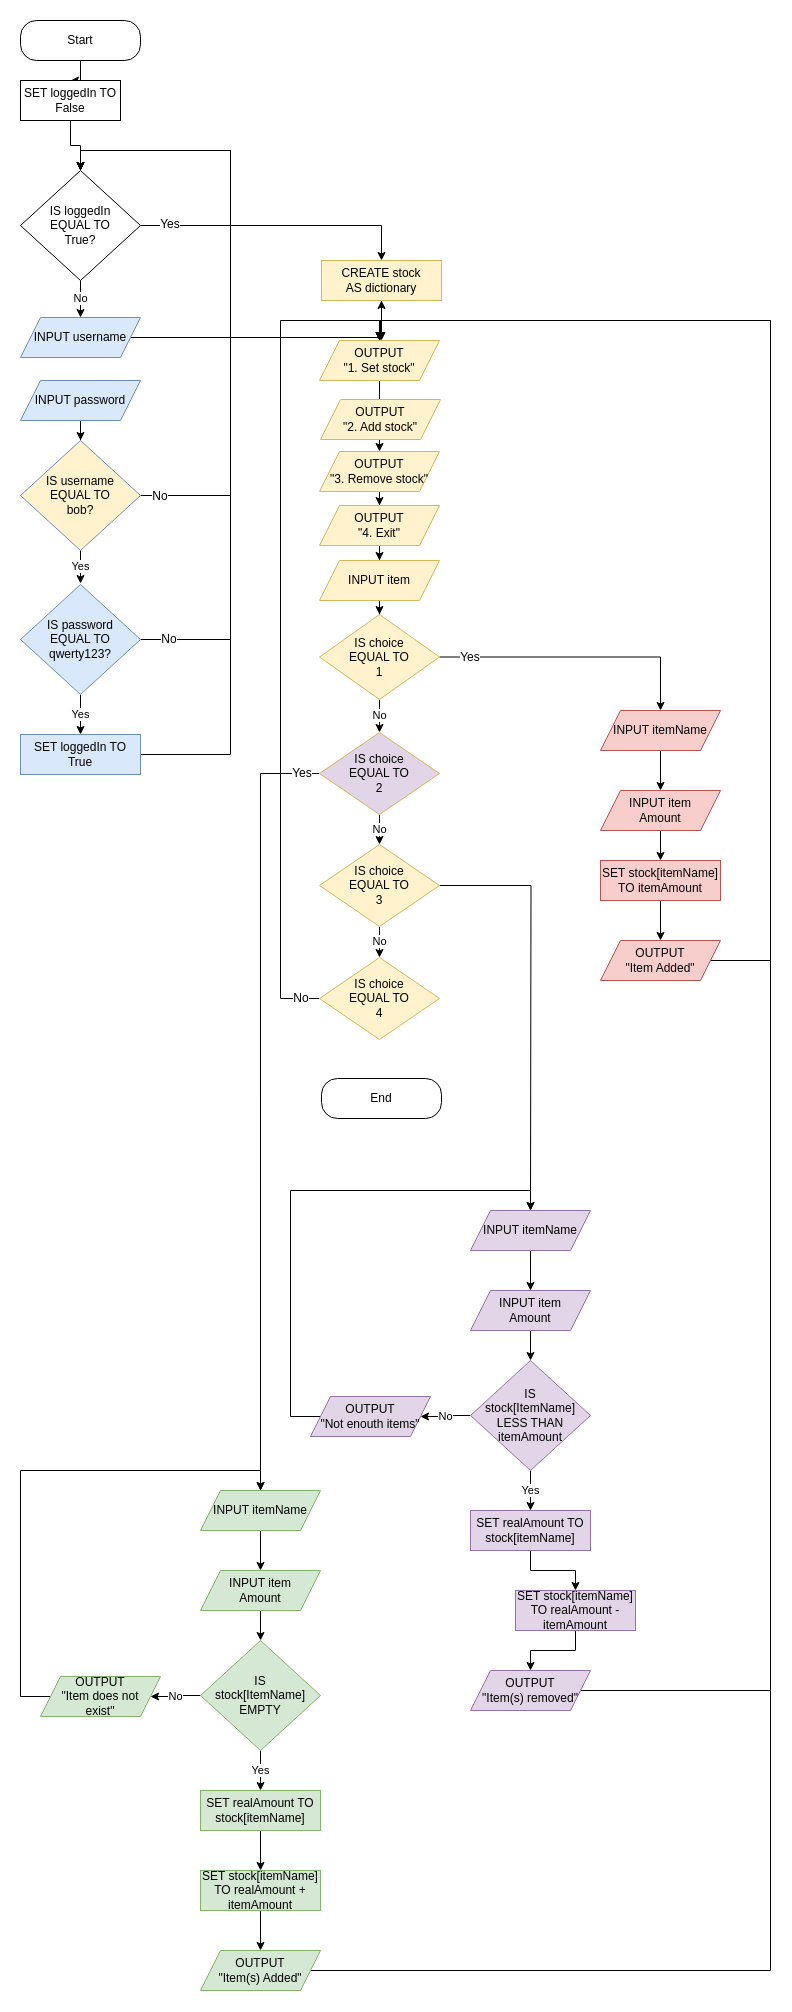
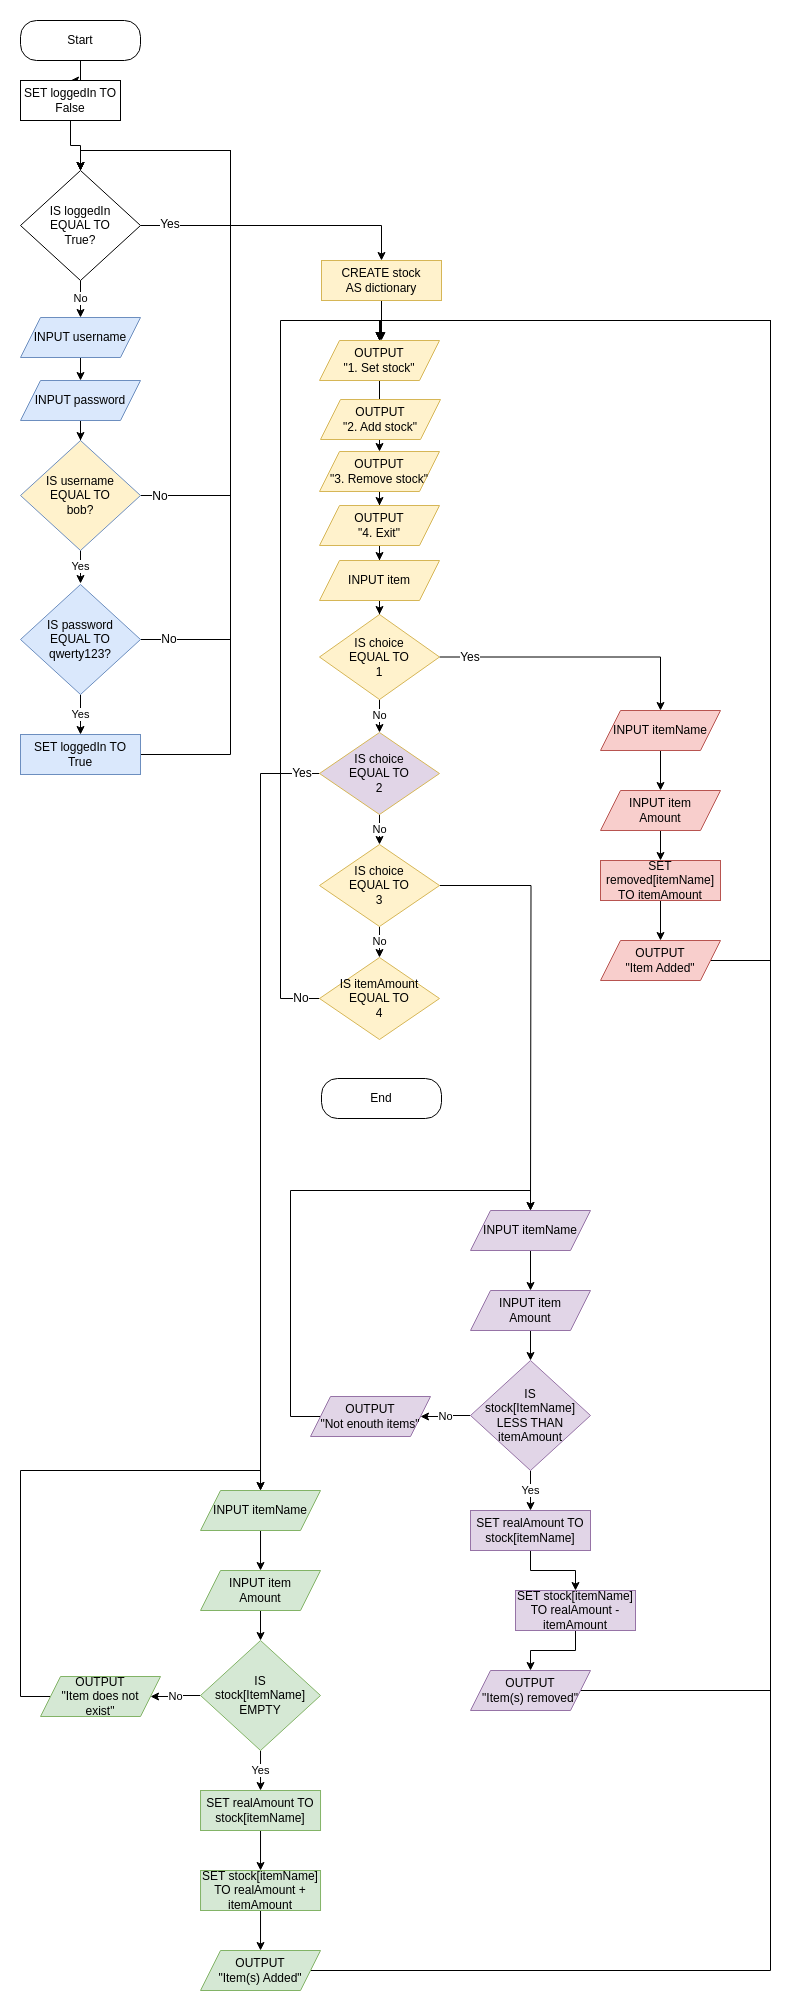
edge "INPUT username" -> "CREATE stock AS dictionary": now "INPUT username" -> "INPUT password"
node "SET stock[itemName] TO itemAmount": label "SET stock[itemName] TO itemAmount" -> "SET removed[itemName] TO itemAmount"
node "IS choice EQUAL TO 4": label "IS choice EQUAL TO 4" -> "IS itemAmount EQUAL TO 4"
